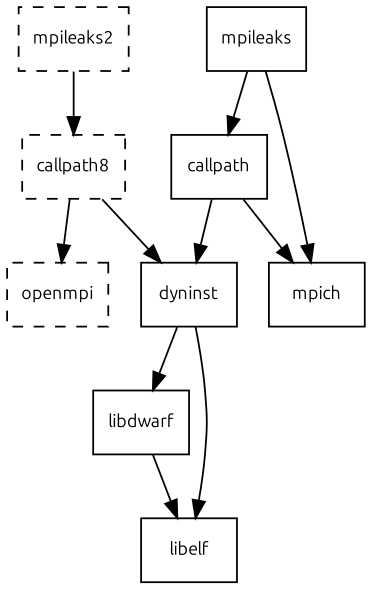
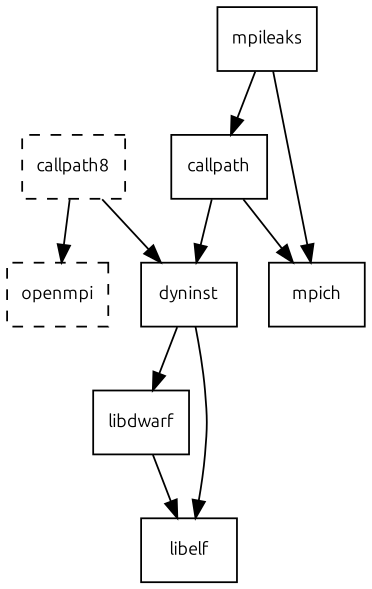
node "mpileaks2": removed
